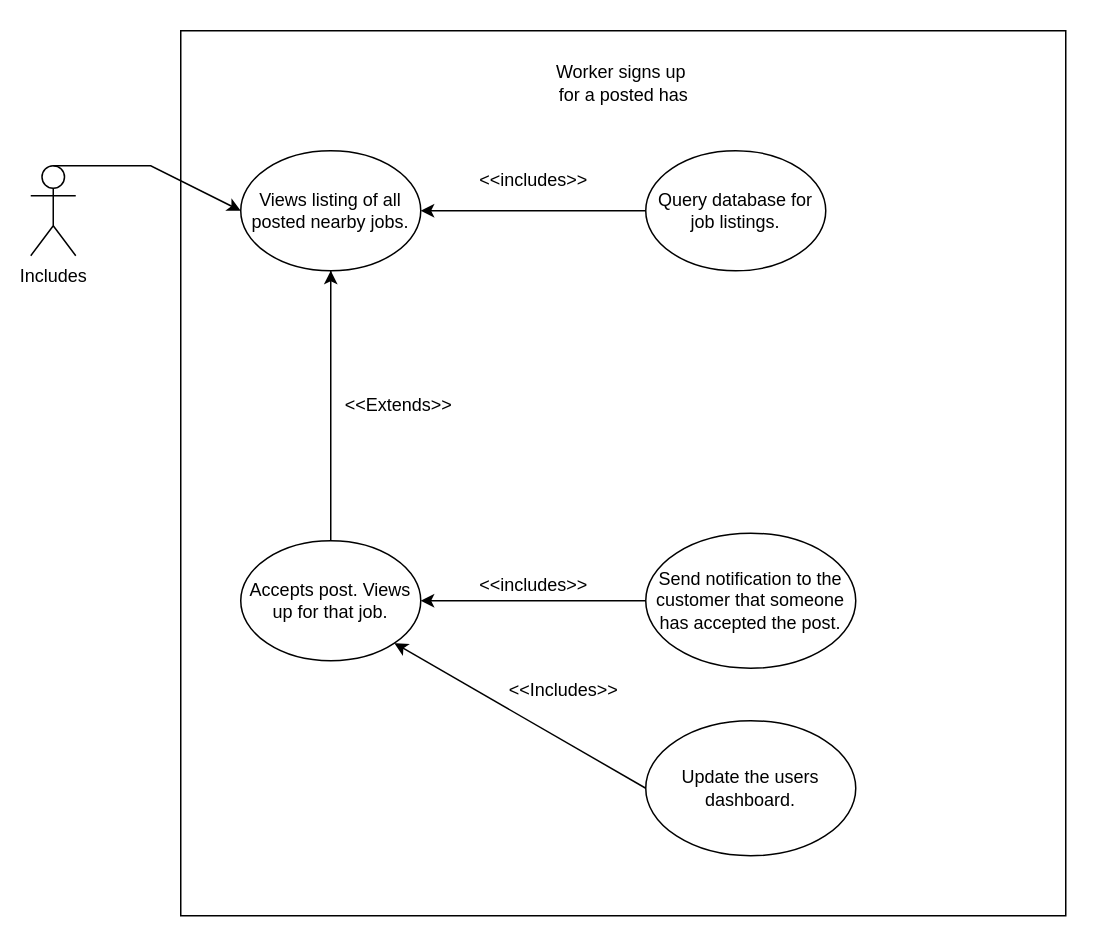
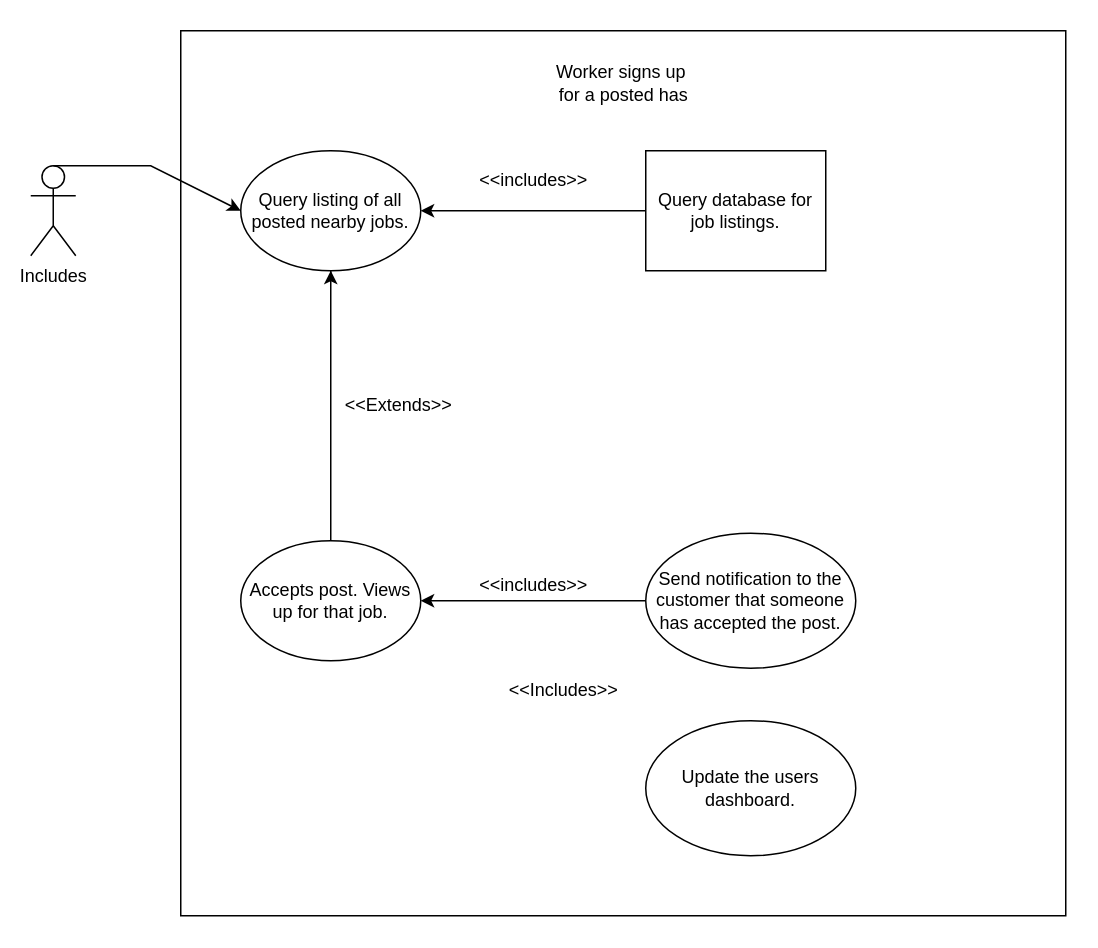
node "Views listing of all posted nearby jobs.": label "Views listing of all posted nearby jobs." -> "Query listing of all posted nearby jobs."
node "Query database for job listings.": shape ellipse -> rectangle
edge "Update the users dashboard." -> "Accepts post. Views up for that job.": removed
